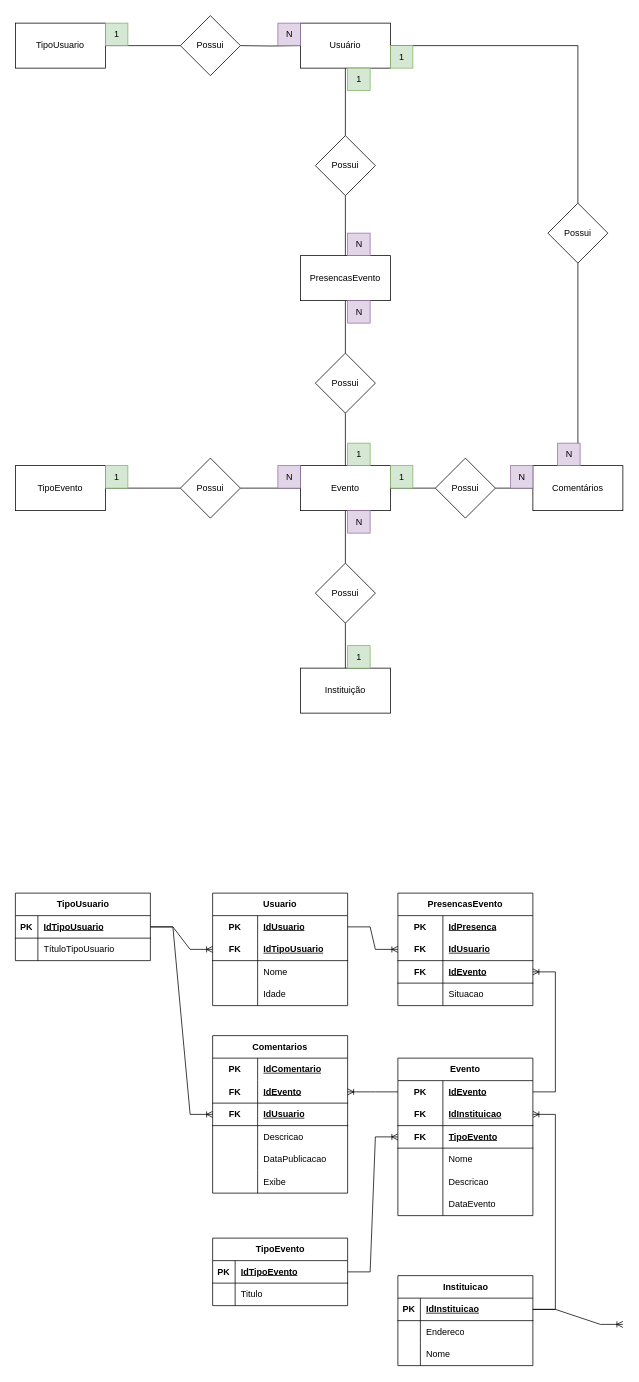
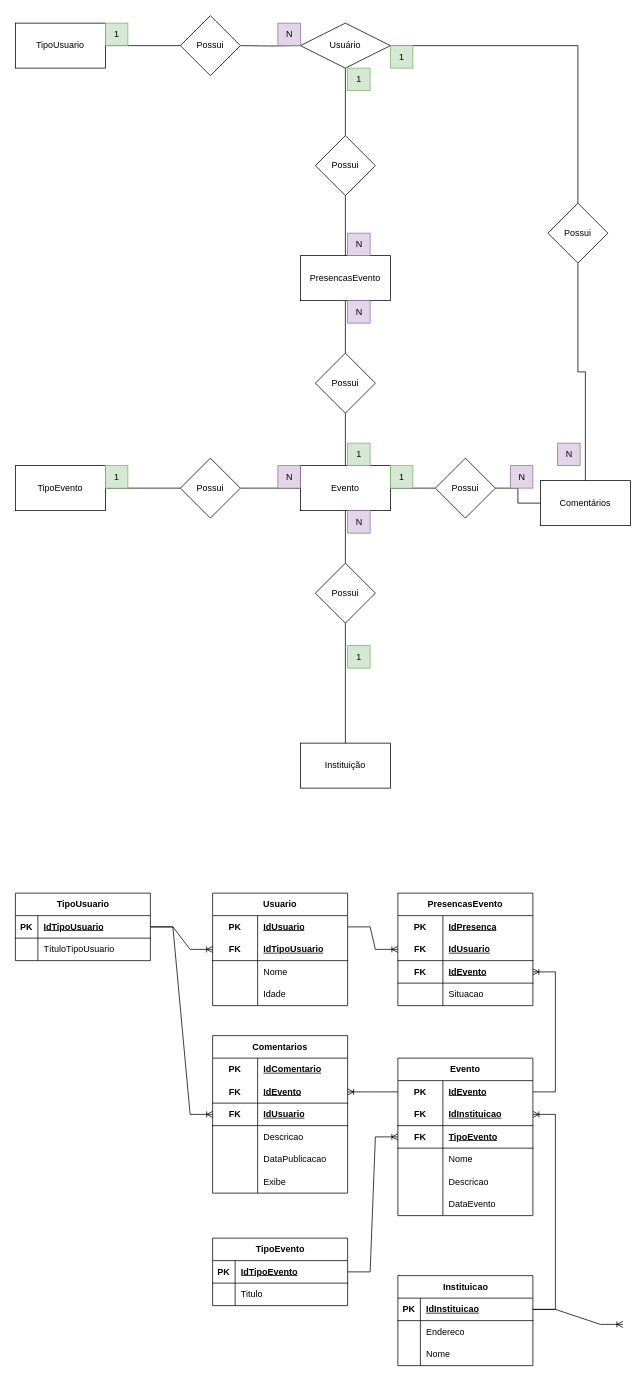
node "Usuário": shape rectangle -> diamond
node "Comentários": moved (578, 488) -> (585, 503)
node "Instituição": moved (345, 690) -> (345, 765)
